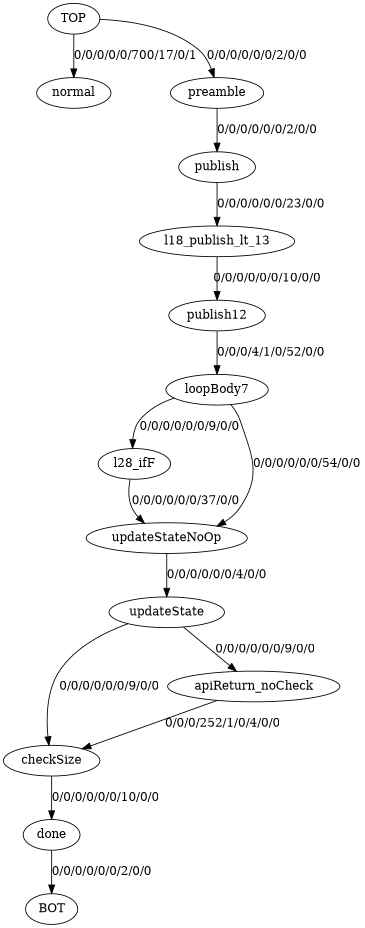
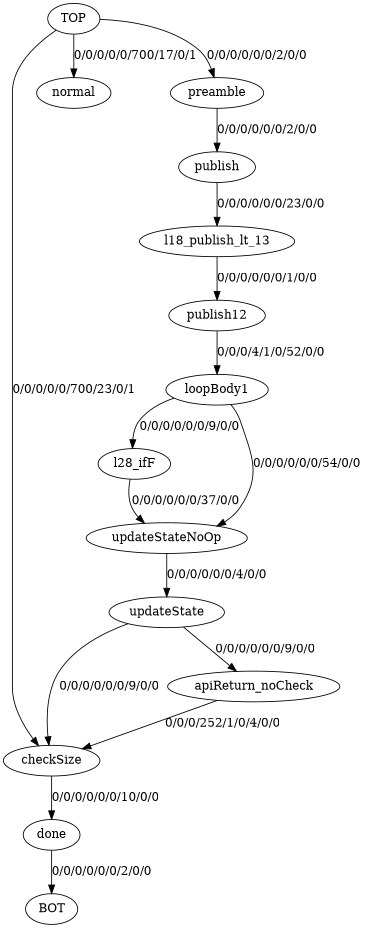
edge "l18_publish_lt_13" -> "publish12": label "0/0/0/0/0/0/10/0/0" -> "0/0/0/0/0/0/1/0/0"
edge "TOP" -> "checkSize": added, label "0/0/0/0/0/700/23/0/1"
node "loopBody7": label "loopBody7" -> "loopBody1"
